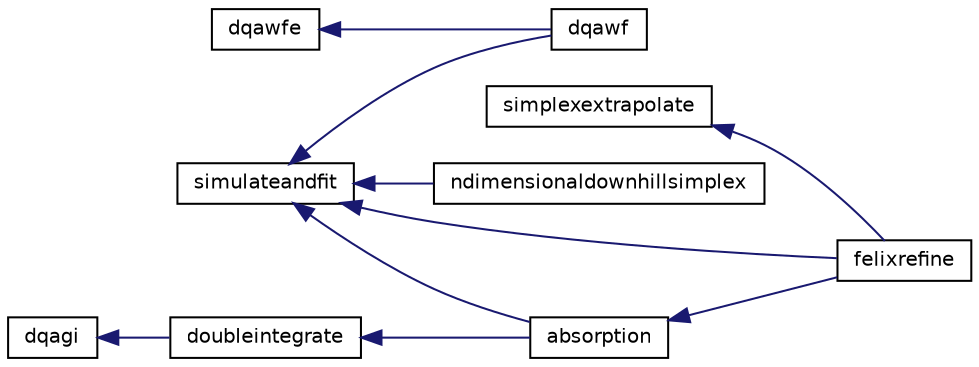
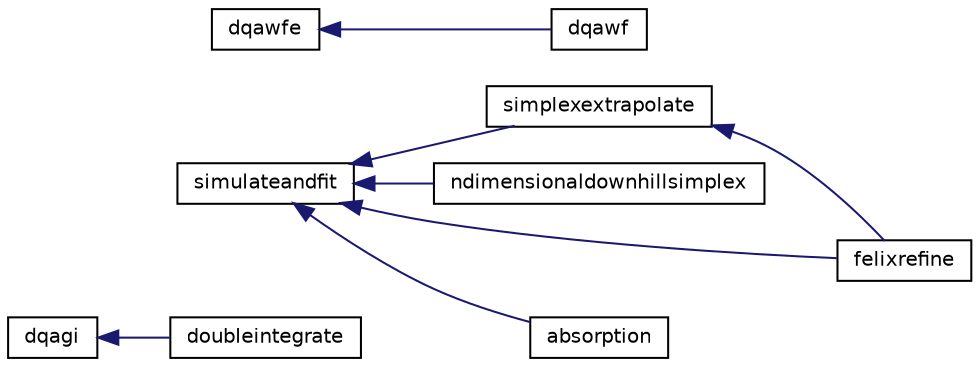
edge "dqawf" -> "simulateandfit": now "simplexextrapolate" -> "simulateandfit"
edge "felixrefine" -> "absorption": removed
edge "absorption" -> "doubleintegrate": removed
